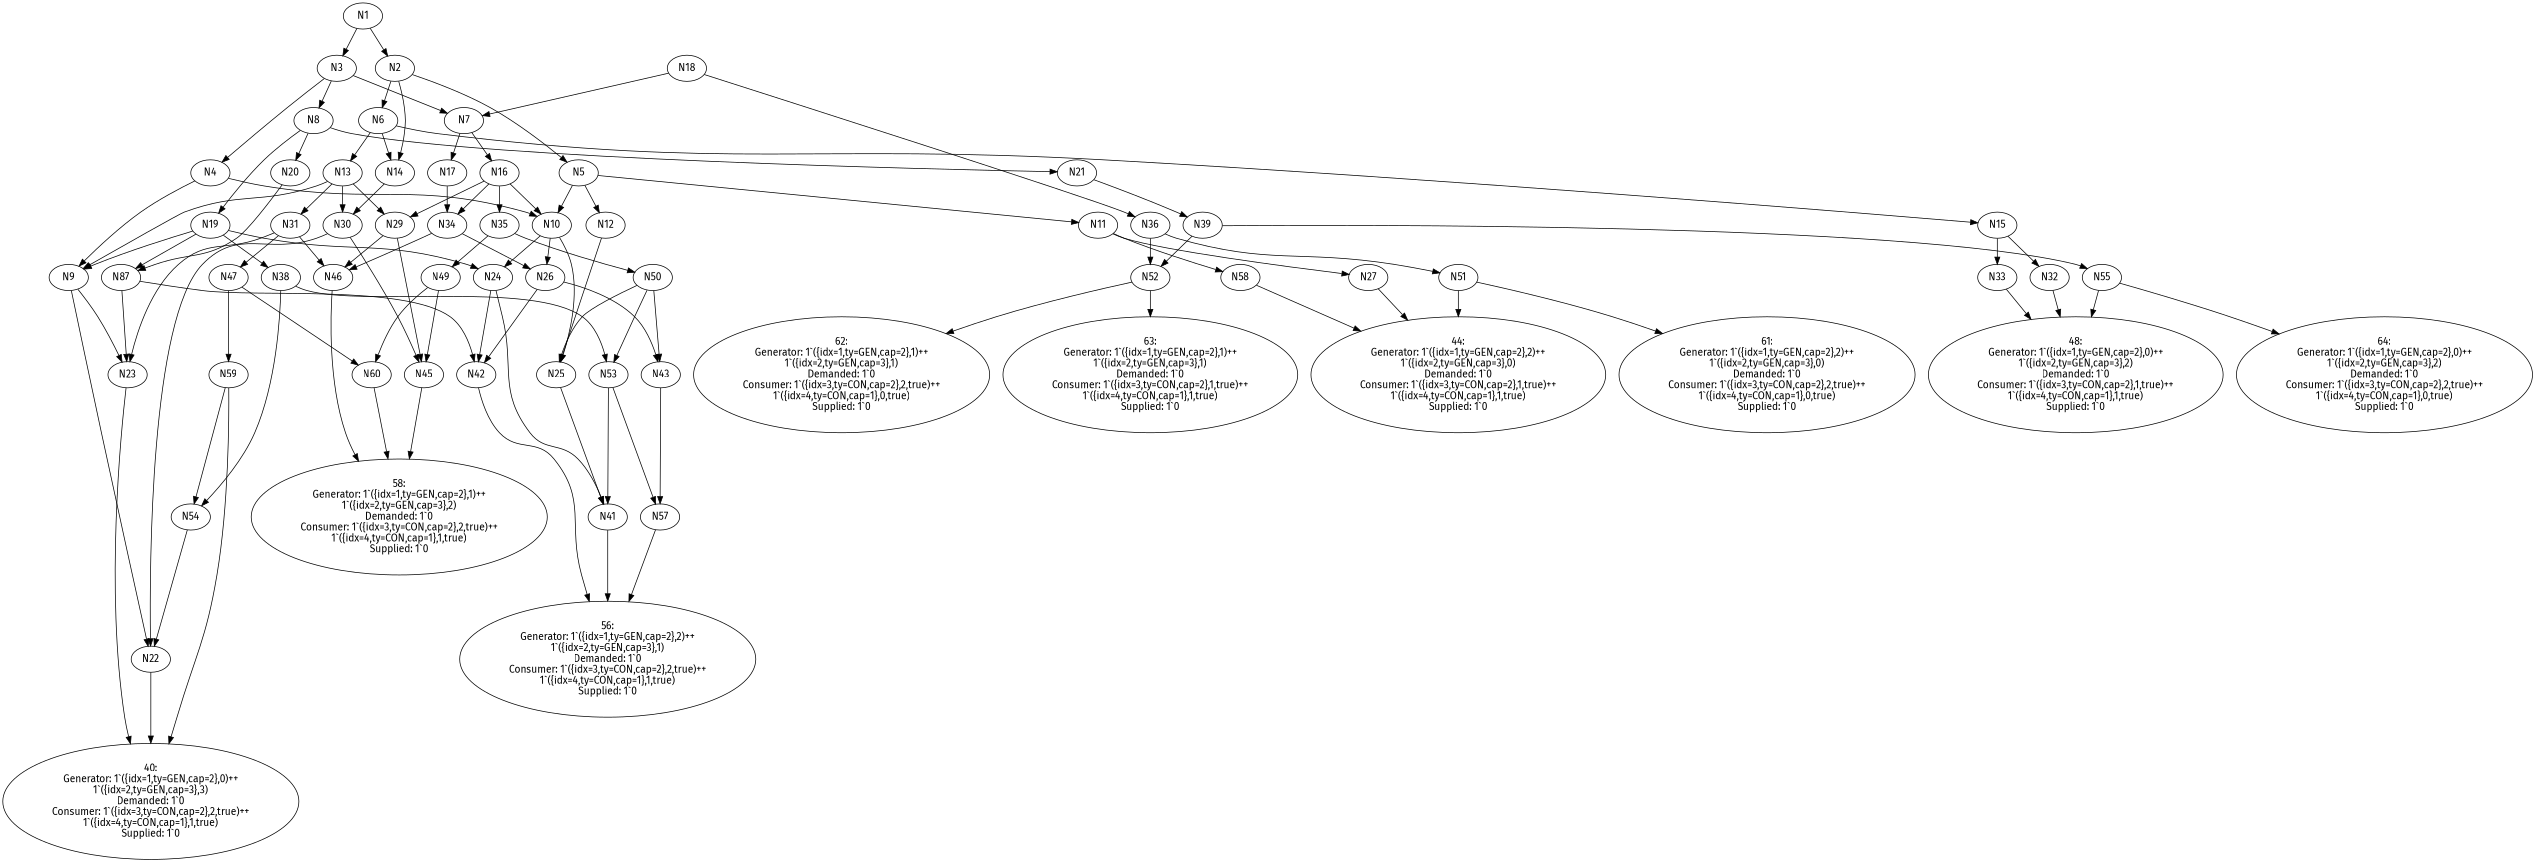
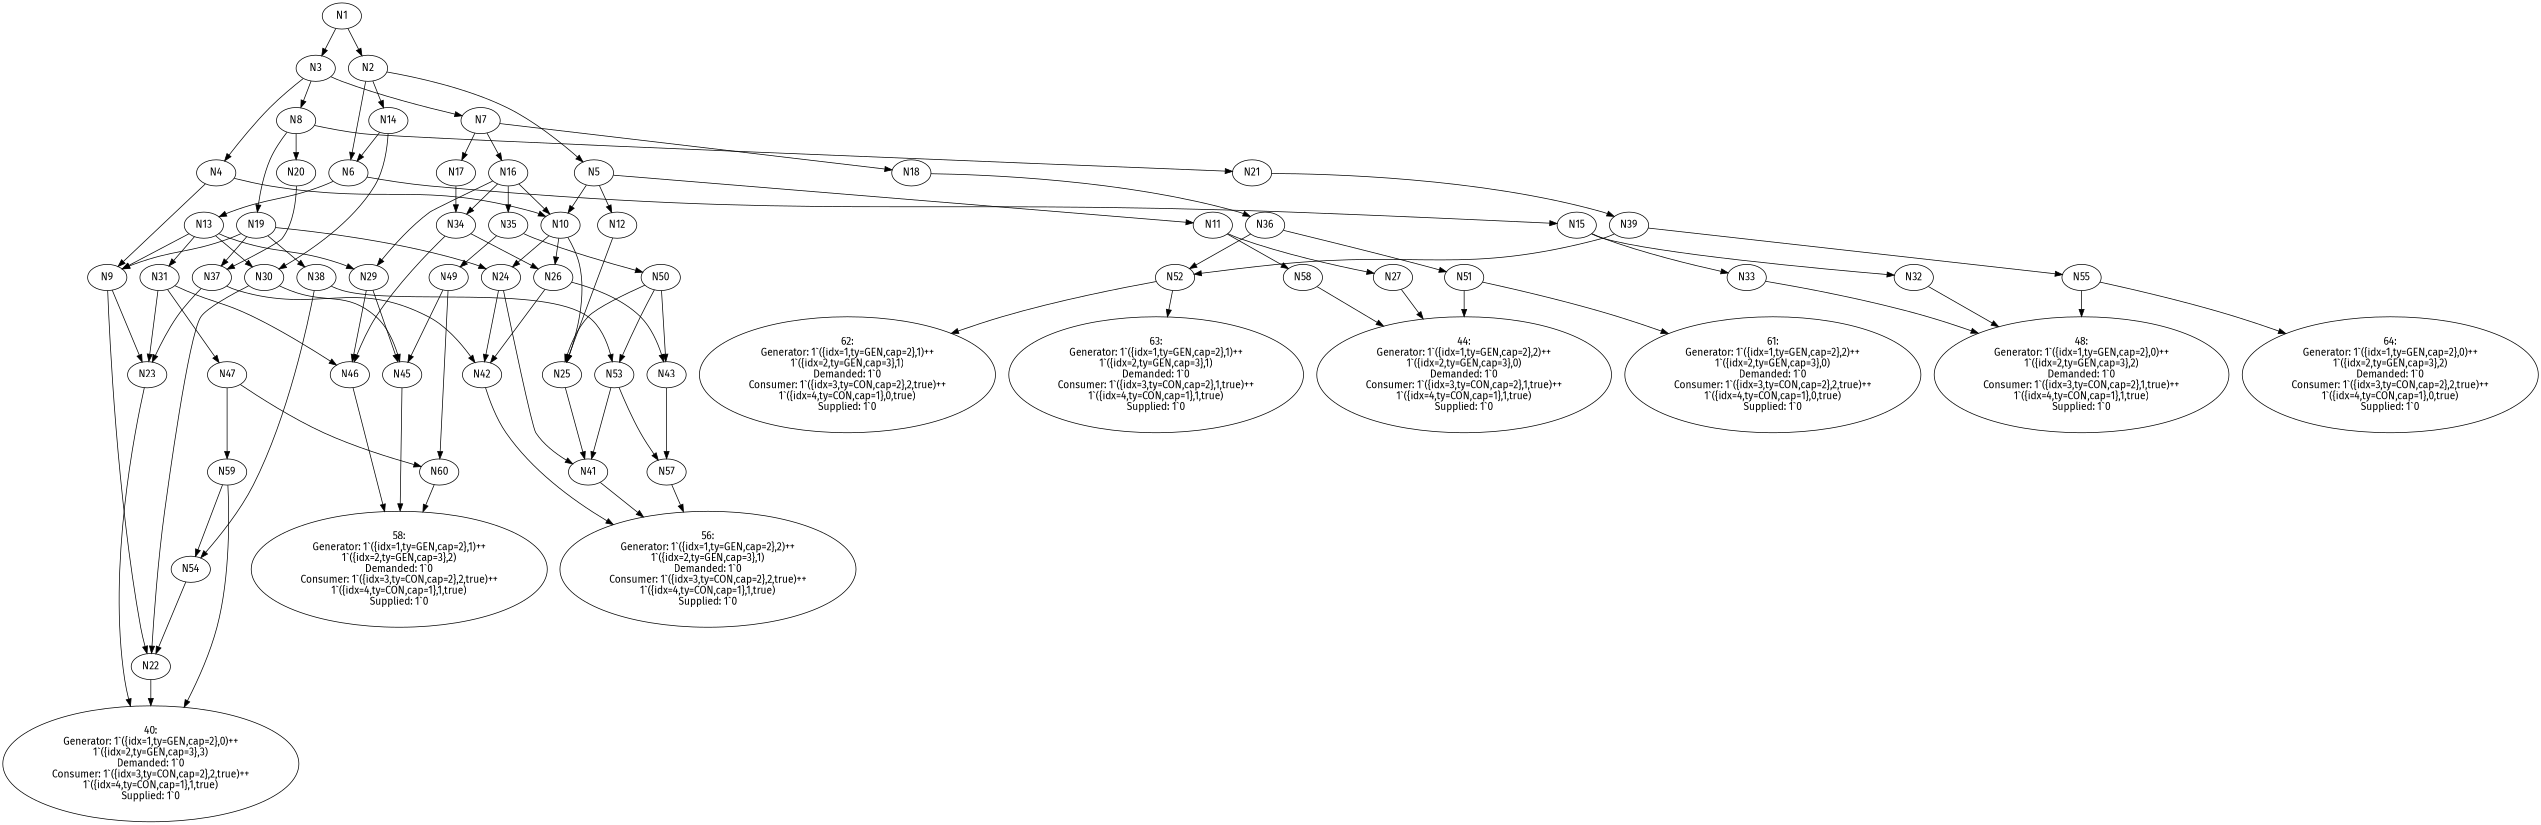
edge "N18" -> "N7": reversed
edge "N6" -> "N14": reversed
node "N87": label "N87" -> "N37"
